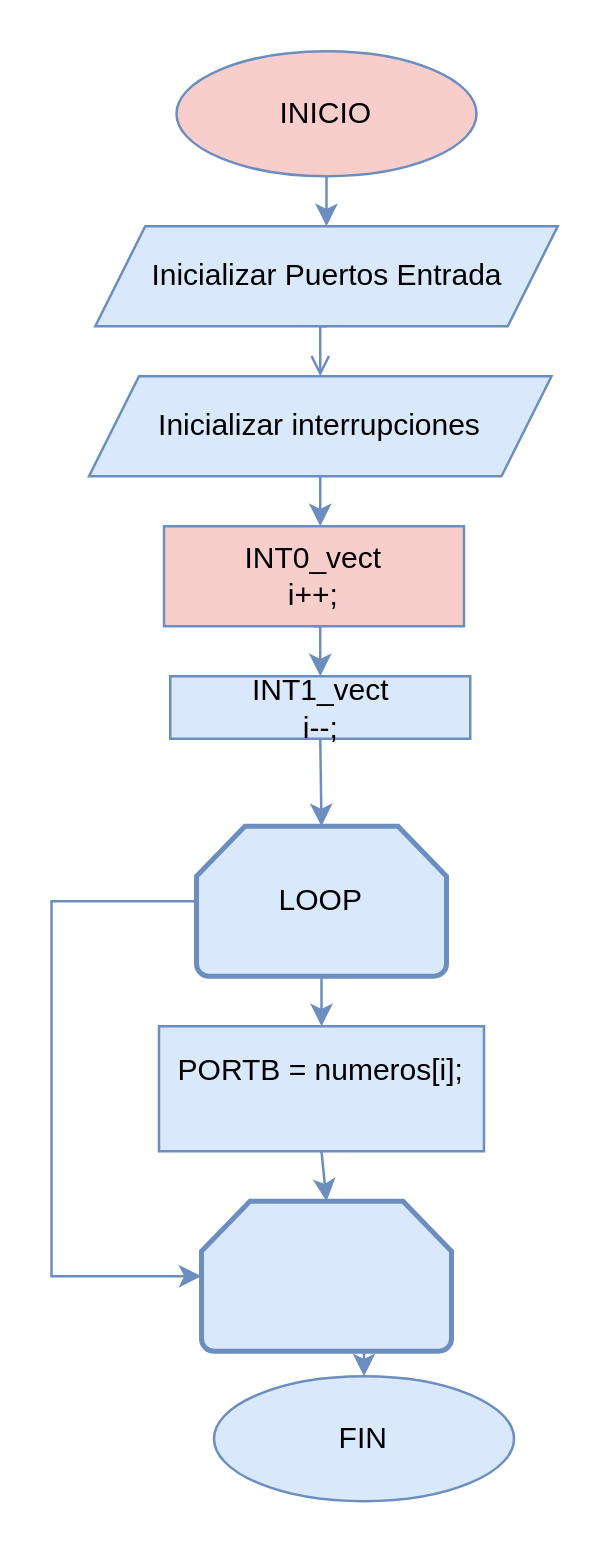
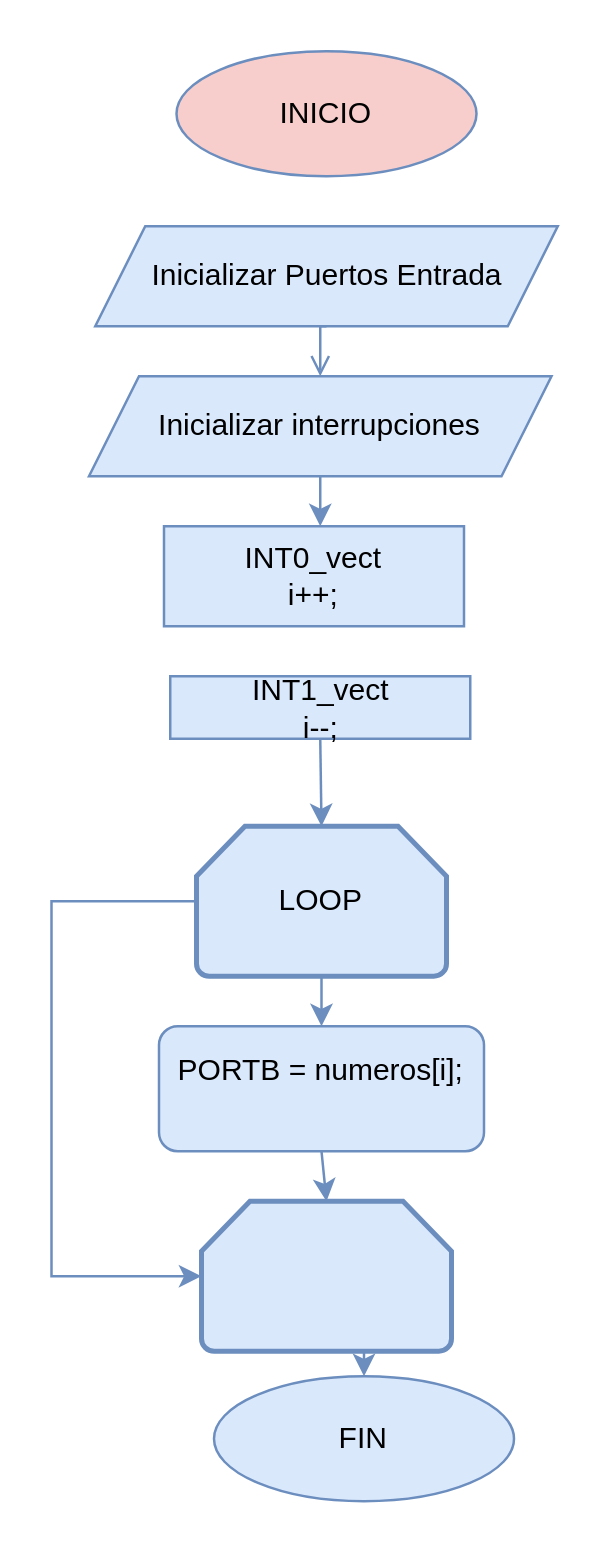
edge "INICIO" -> "Inicializar Puertos Entrada": removed
node "INT0_vecti++;": fillcolor #f8cecc -> #dae8fc
edge "INT0_vecti++;" -> "INT1_vecti--;": removed
node "PORTB = numeros[i];": shape rectangle -> rounded rectangle
